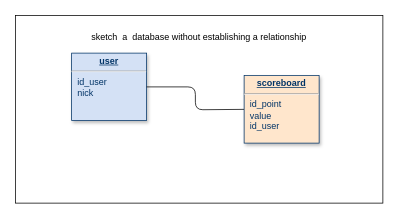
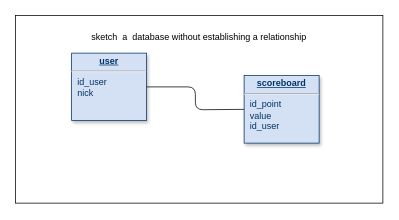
node "scoreboard id_point value id_user": fillcolor #ffe6cc -> #d4e1f5
